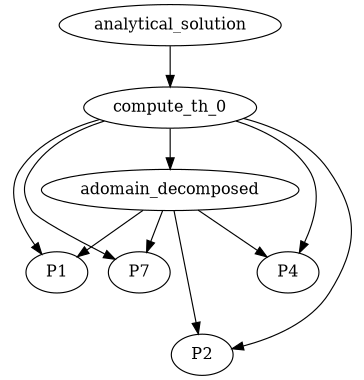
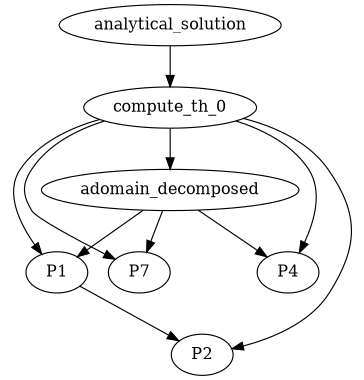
edge "adomain_decomposed" -> "P2": now "P1" -> "P2"
